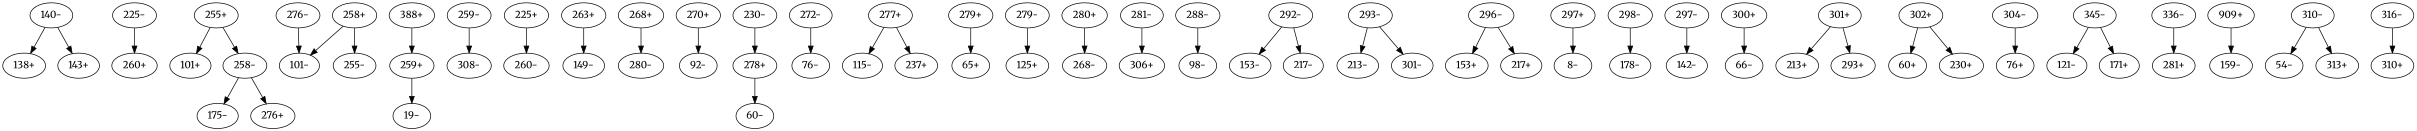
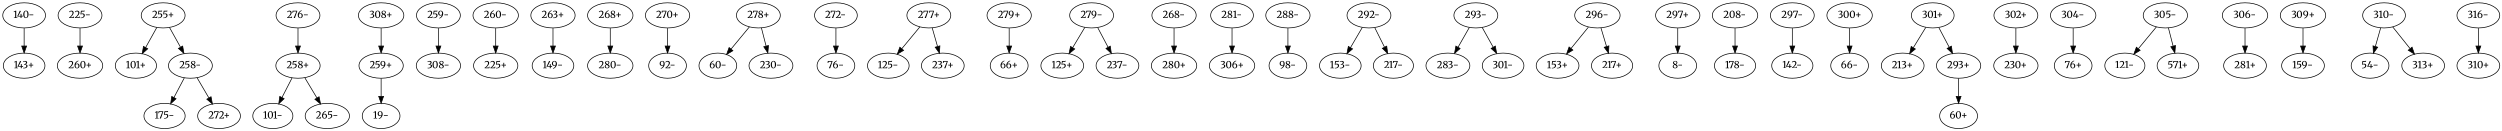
node "388+": label "388+" -> "308+"
node "298-": label "298-" -> "208-"
node "345-": label "345-" -> "305-"
node "336-": label "336-" -> "306-"
node "909+": label "909+" -> "309+"
edge "276-" -> "101-": now "276-" -> "258+"
edge "225+" -> "260-": reversed
edge "230-" -> "278+": reversed
edge "280+" -> "268-": reversed
edge "302+" -> "60+": now "293+" -> "60+"
node "138+": removed
node "255-": label "255-" -> "265-"
node "115-": label "115-" -> "125-"
node "65+": label "65+" -> "66+"
node "237-": added
node "213-": label "213-" -> "283-"
node "171+": label "171+" -> "571+"
node "276+": label "276+" -> "272+"
